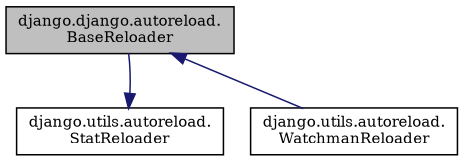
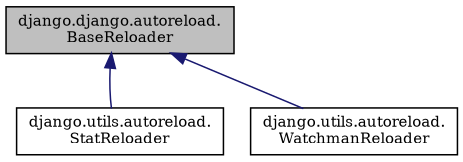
edge "django.django.autoreload. BaseReloader" -> "django.utils.autoreload. StatReloader": reversed
